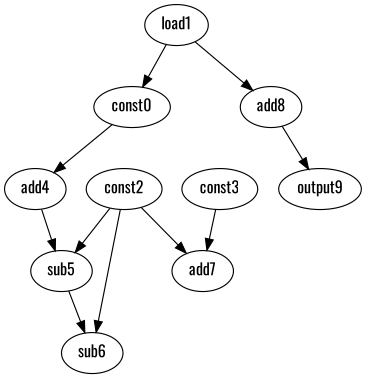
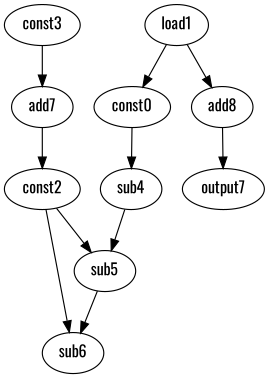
node "add4": label "add4" -> "sub4"
node "output9": label "output9" -> "output7"
edge "const2" -> "add7": reversed
